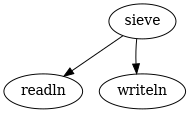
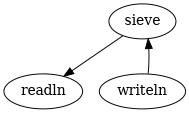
edge "sieve" -> "writeln": reversed
